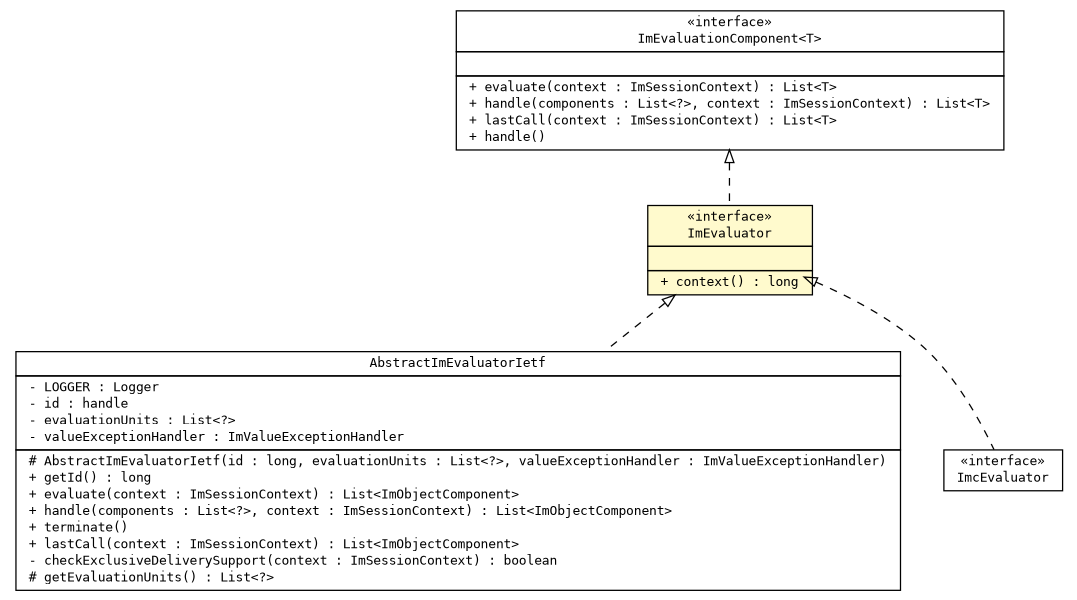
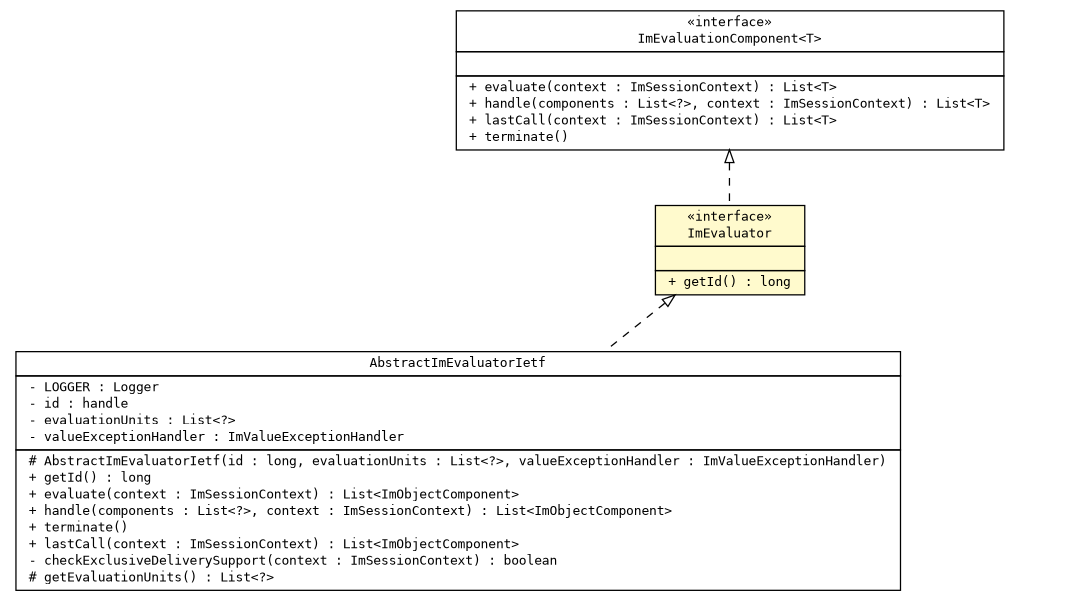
node "ImEvaluationComponent<T>": text "+ handle()" -> "+ terminate()"
node "ImEvaluator": text "+ context() : long" -> "+ getId() : long"
node "ImcEvaluator": removed
